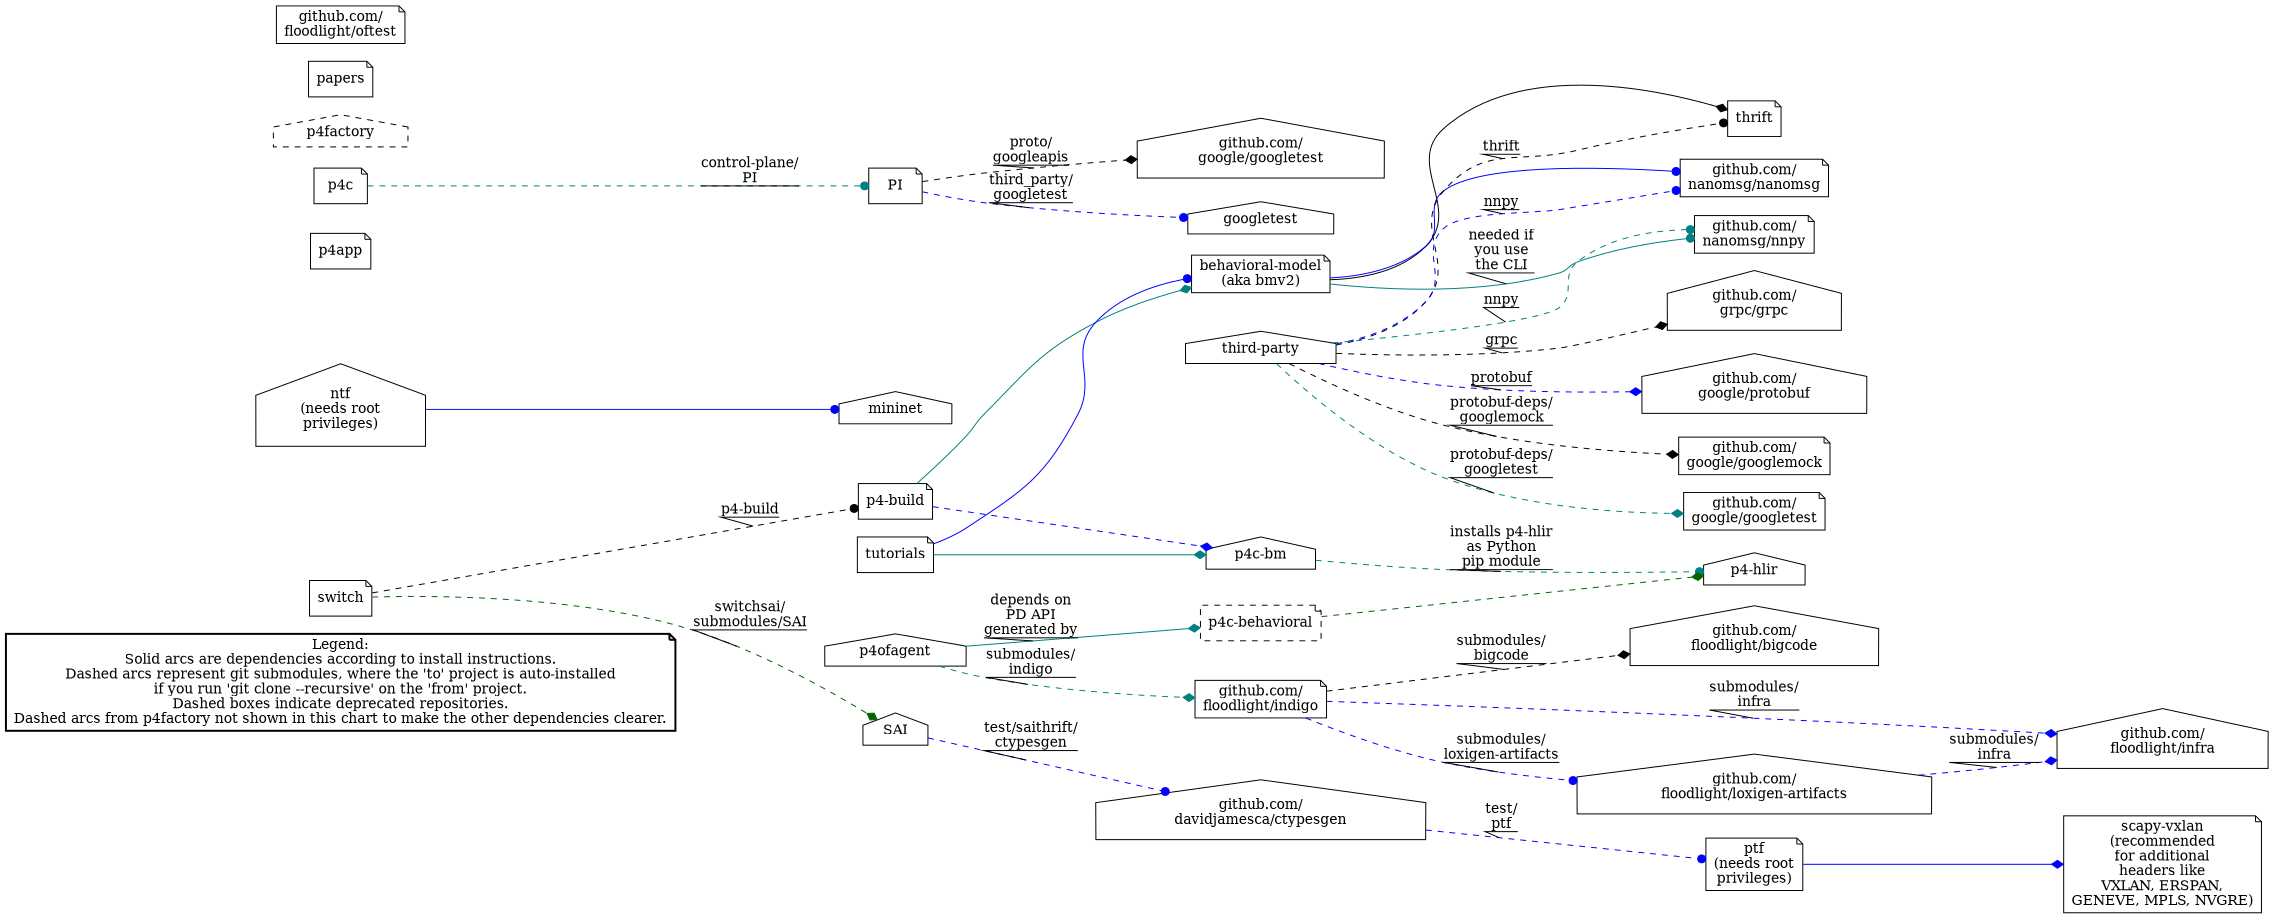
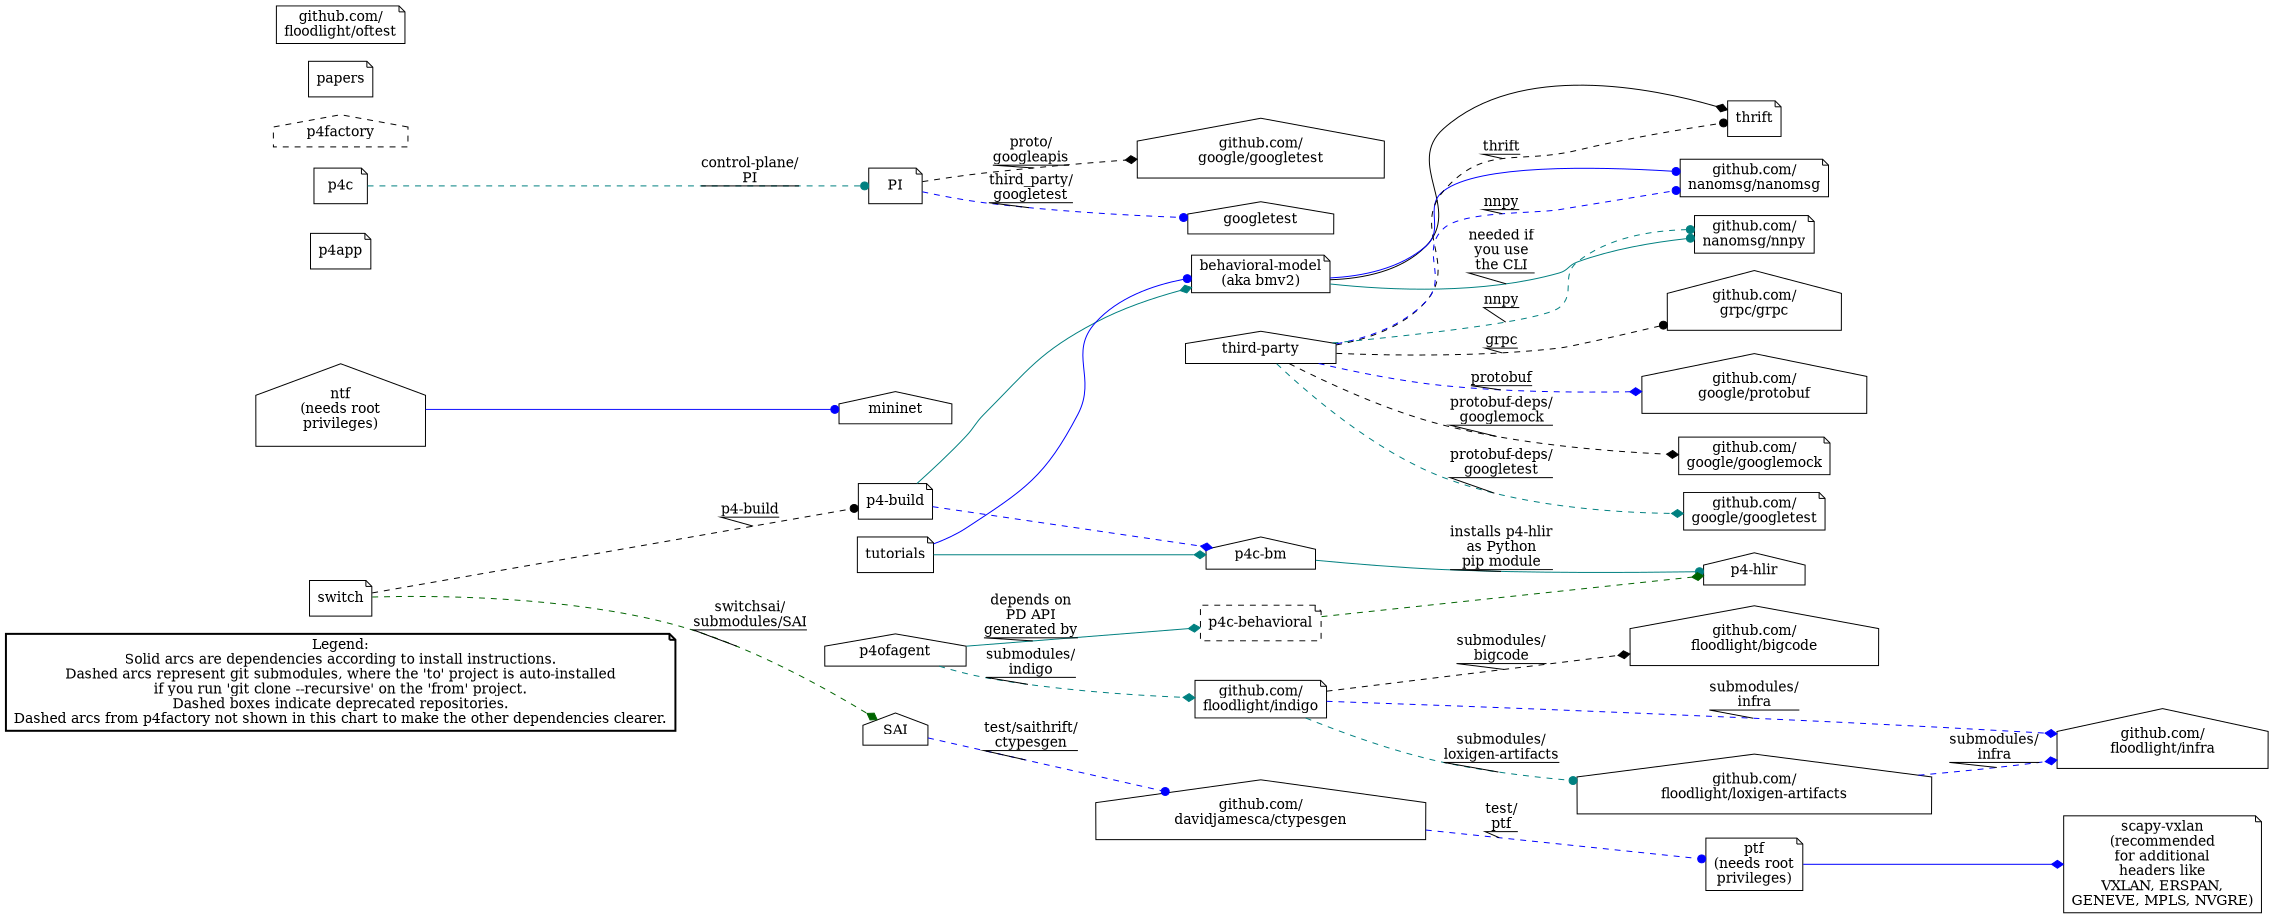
edge "third-party" -> "github.com/ grpc/grpc": arrowhead diamond -> dot
edge "p4c-bm" -> "p4-hlir": style dashed -> solid
edge "github.com/ floodlight/indigo" -> "github.com/ floodlight/loxigen-artifacts": color blue -> teal
